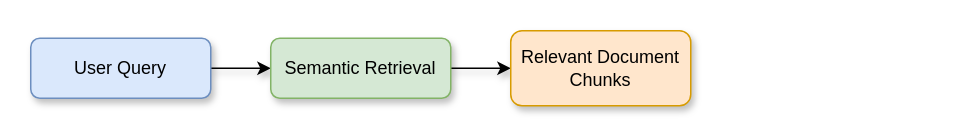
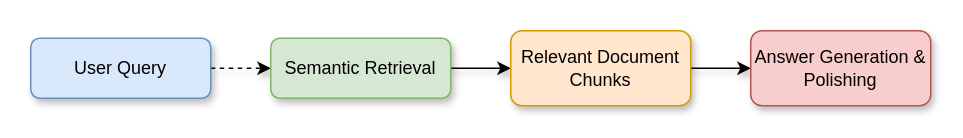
edge "User Query" -> "Semantic Retrieval": style solid -> dashed
edge "Relevant Document Chunks" -> "Answer Generation & Polishing": added
node "Answer Generation & Polishing": added
